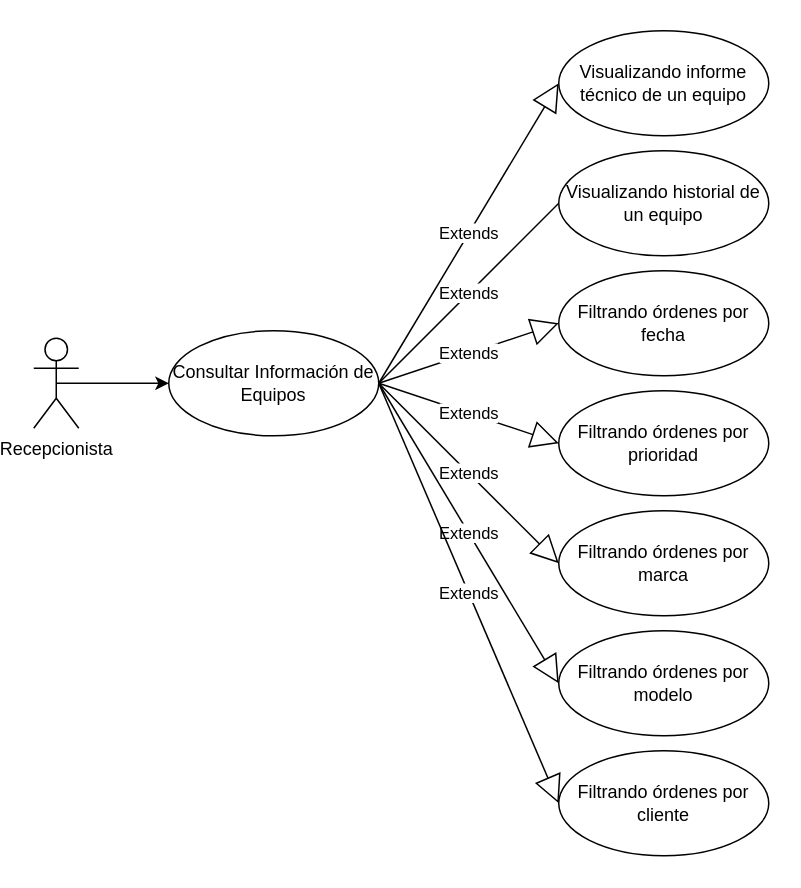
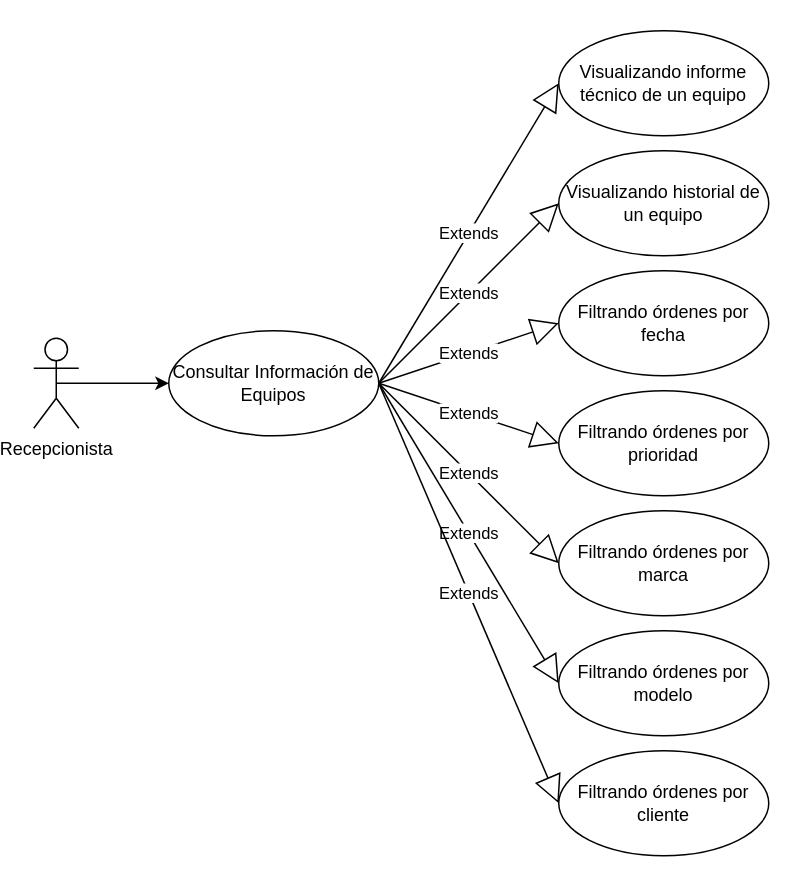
edge "Visualizando historial de un equipo" -- "Consultar Información de Equipos": arrowhead none -> block
